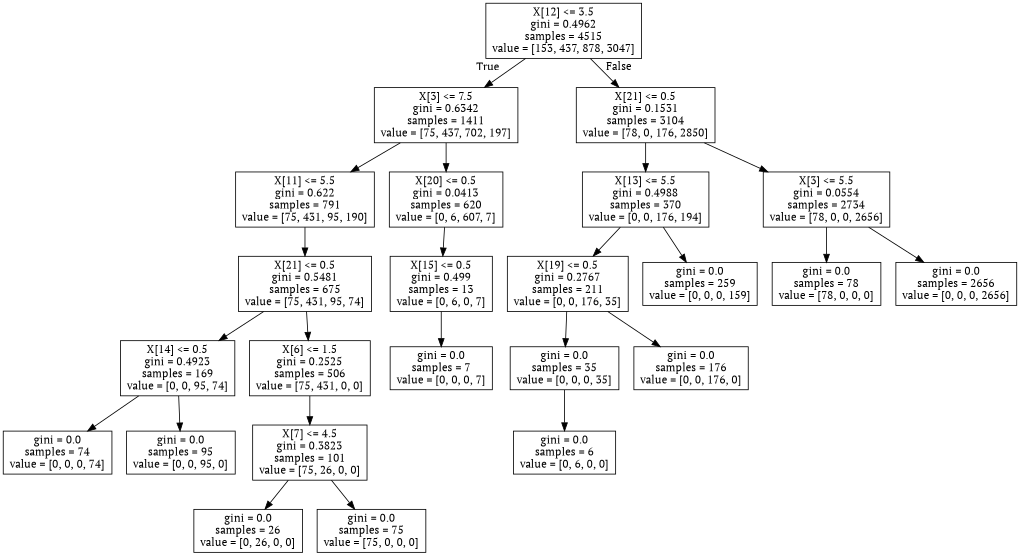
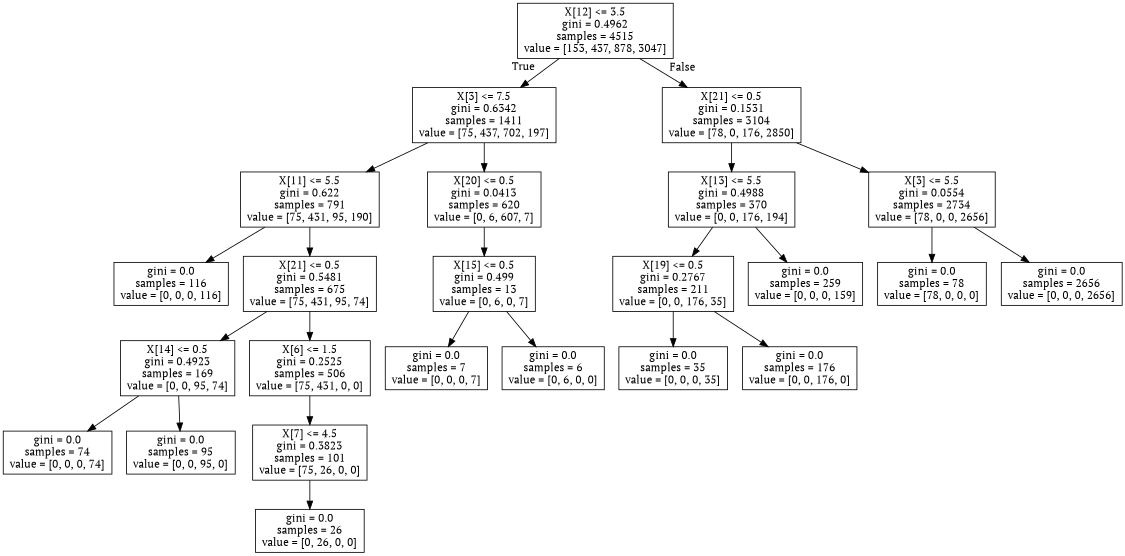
node "gini = 0.0 samples = 116 value = [0, 0, 0, 116]": added
edge "gini = 0.0 samples = 35 value = [0, 0, 0, 35]" -> "gini = 0.0 samples = 6 value = [0, 6, 0, 0]": now "X[15] <= 0.5 gini = 0.499 samples = 13 value = [0, 6, 0, 7]" -> "gini = 0.0 samples = 6 value = [0, 6, 0, 0]"
node "gini = 0.0 samples = 75 value = [75, 0, 0, 0]": removed
